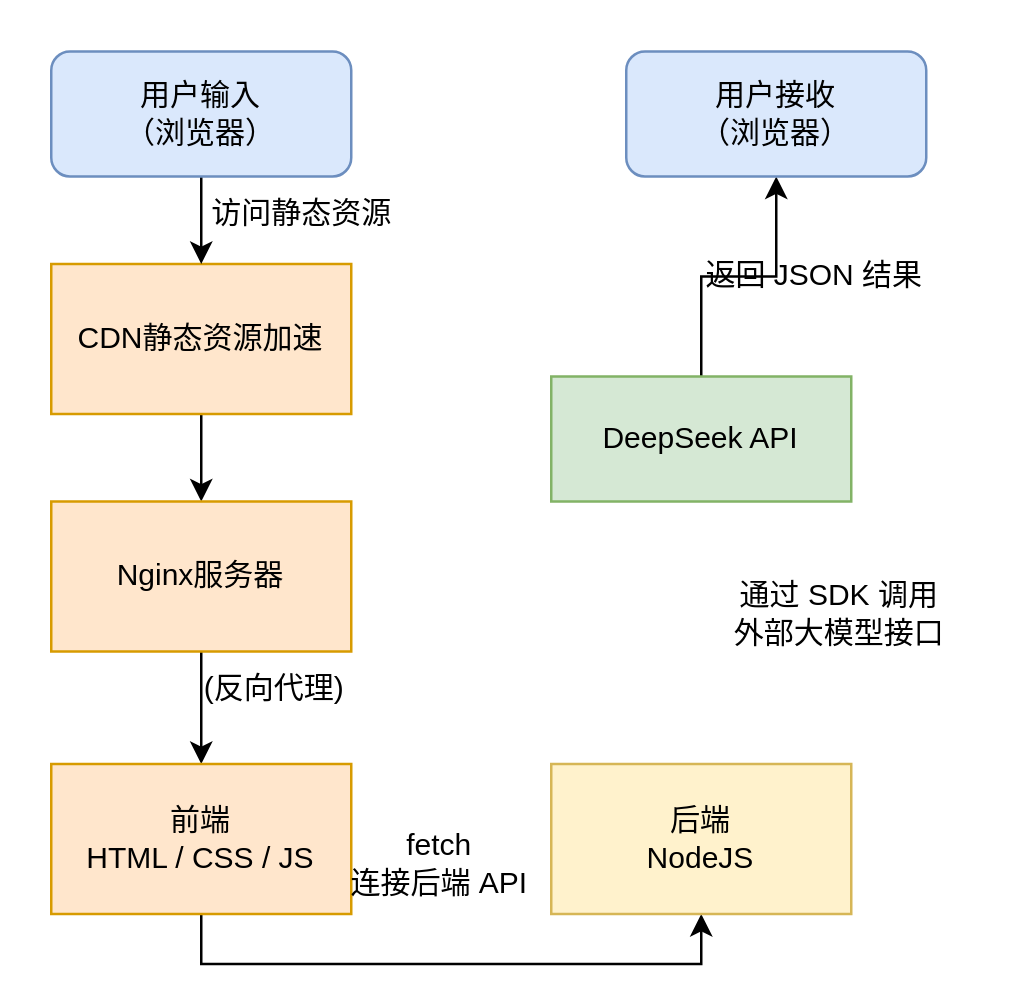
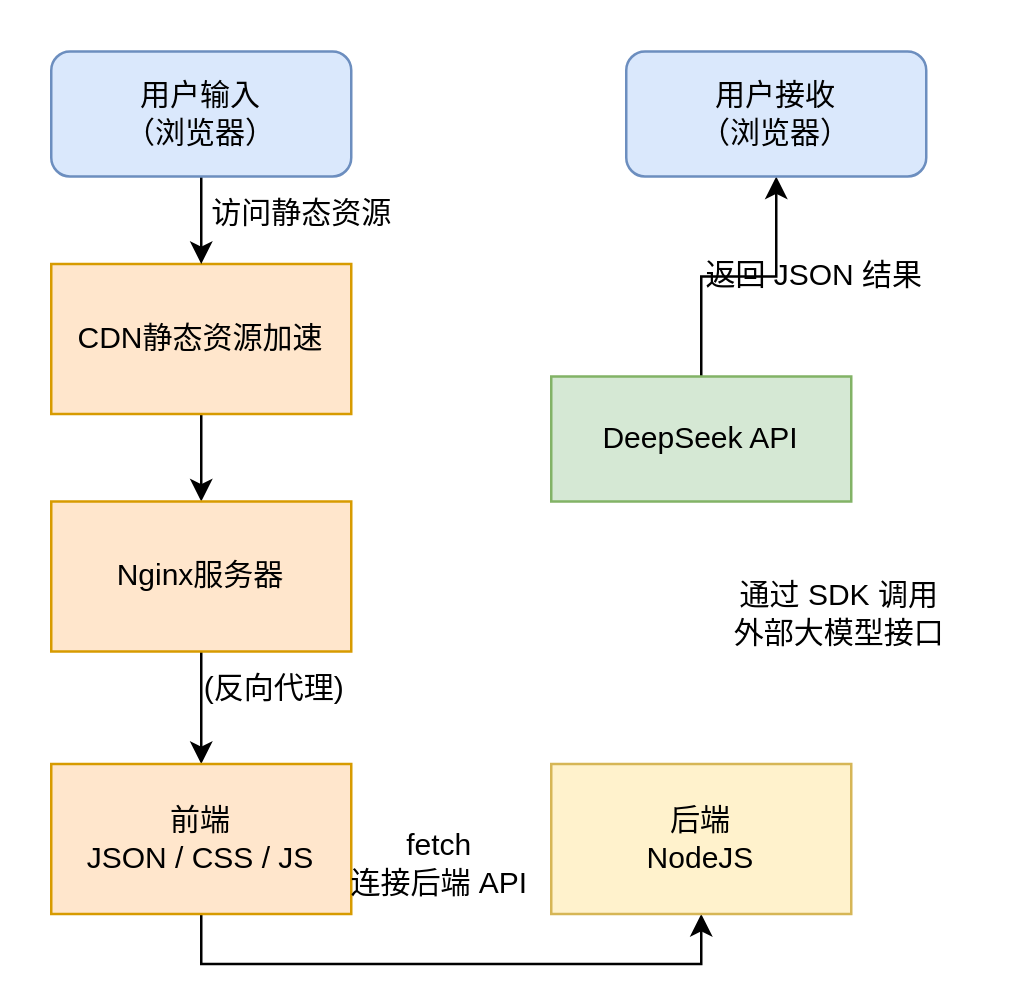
node "前端 HTML / CSS / JS": label "前端 HTML / CSS / JS" -> "前端 JSON / CSS / JS"
